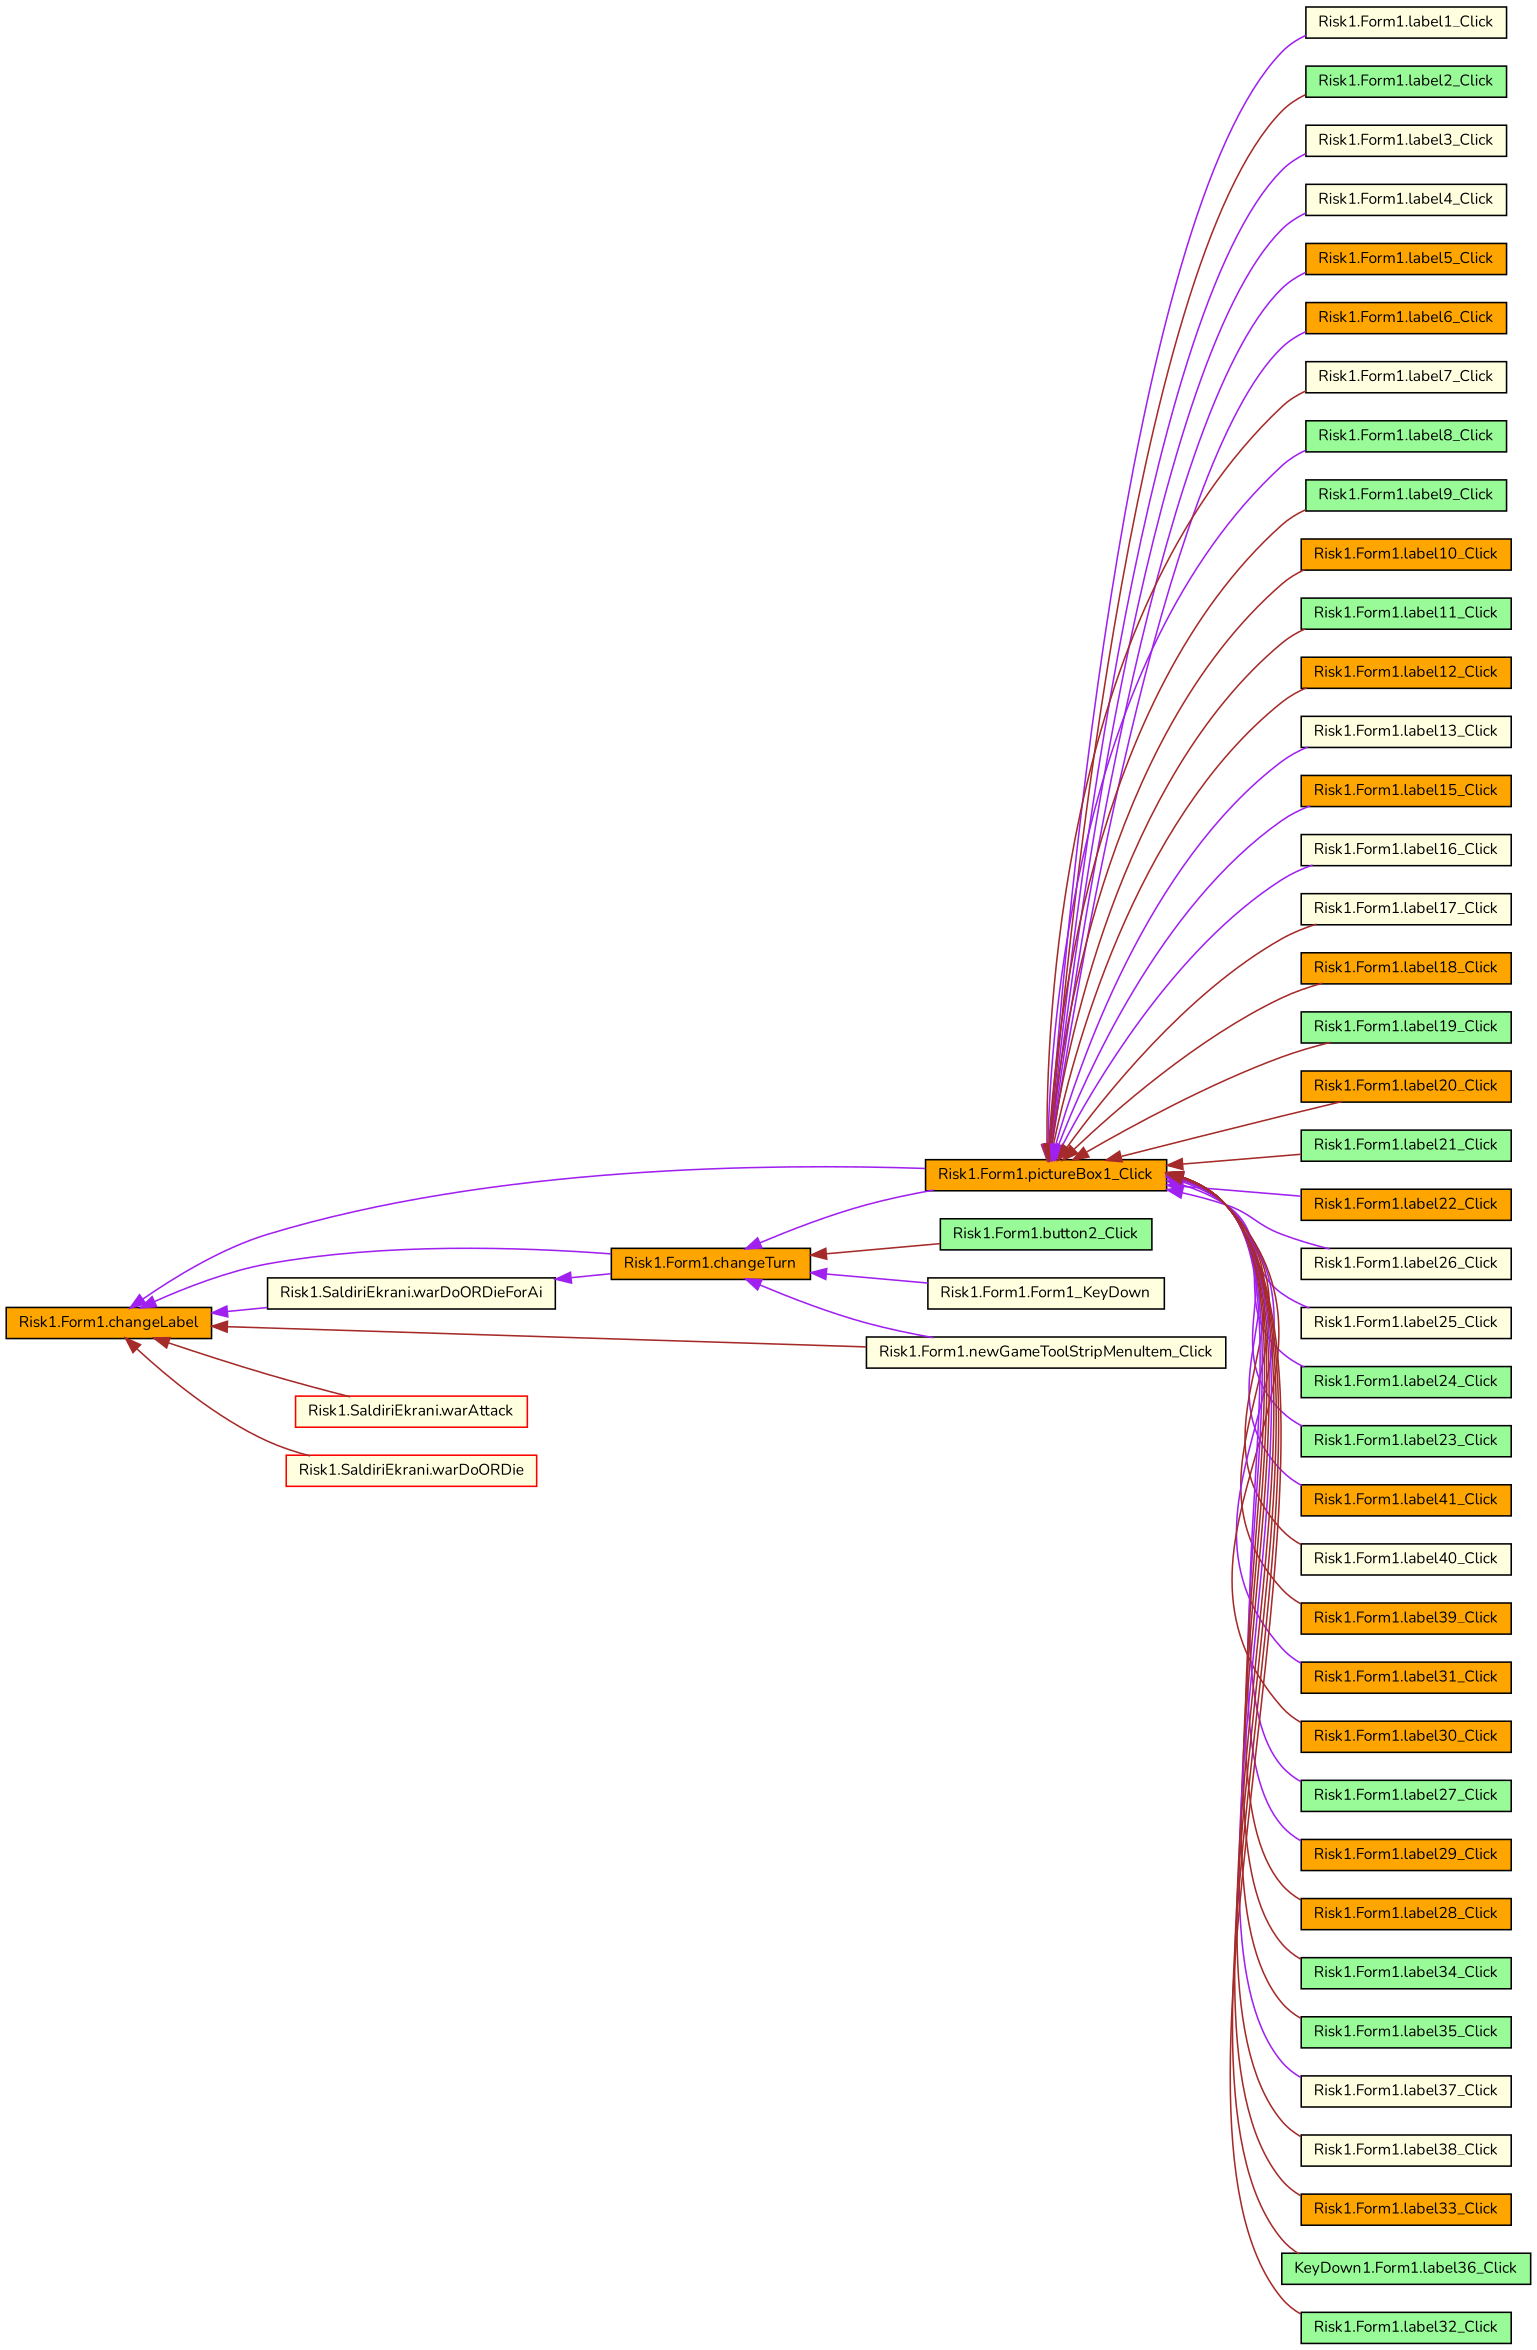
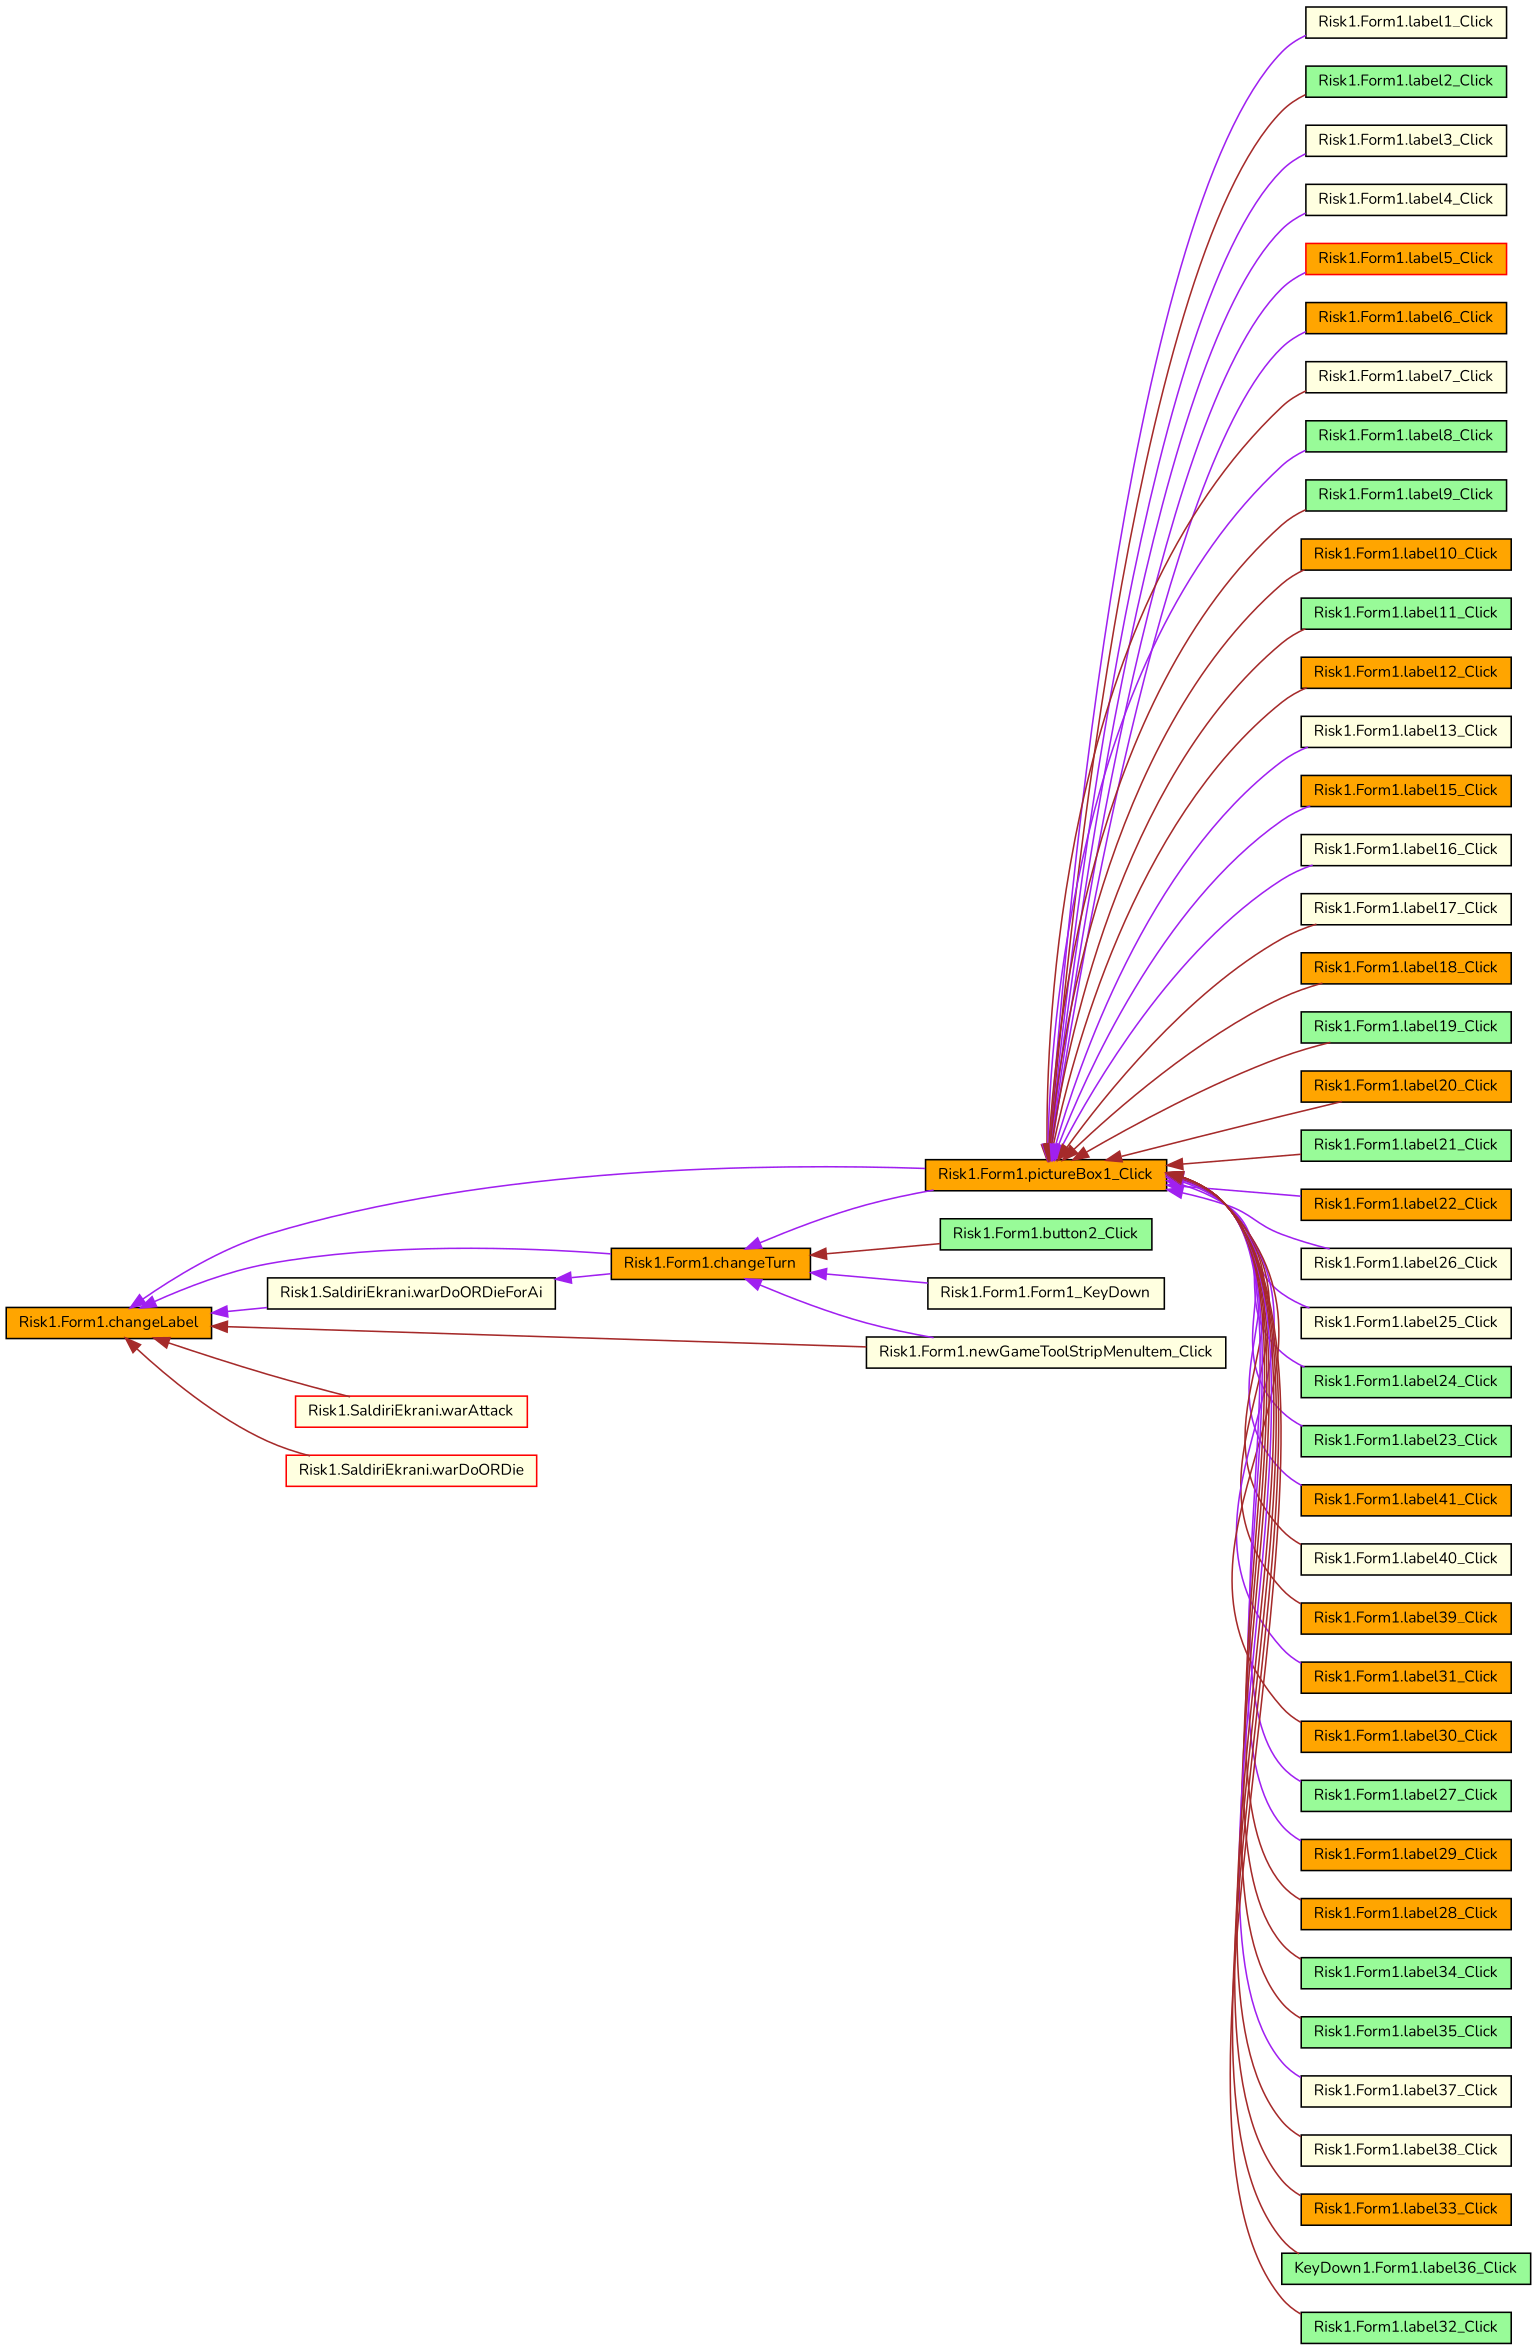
node "Risk1.Form1.label5_Click": color black -> red
